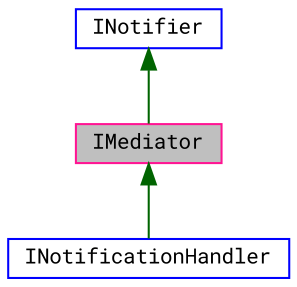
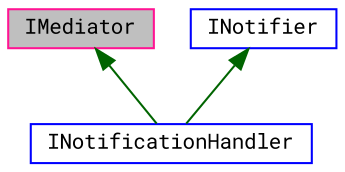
edge "IMediator" -> "INotifier": now "INotificationHandler" -> "INotifier"
